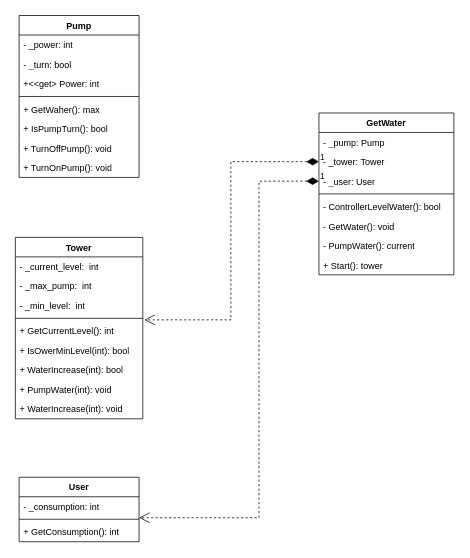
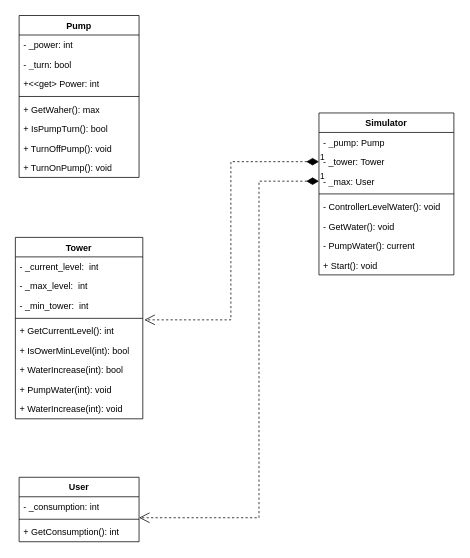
node "GetWater": label "GetWater" -> "Simulator"
node "- _user: User": label "- _user: User" -> "- _max: User"
node "- ControllerLevelWater(): bool": label "- ControllerLevelWater(): bool" -> "- ControllerLevelWater(): void"
node "+ Start(): tower": label "+ Start(): tower" -> "+ Start(): void"
node "- _max_pump: int": label "- _max_pump: int" -> "- _max_level: int"
node "- _min_level: int": label "- _min_level: int" -> "- _min_tower: int"
